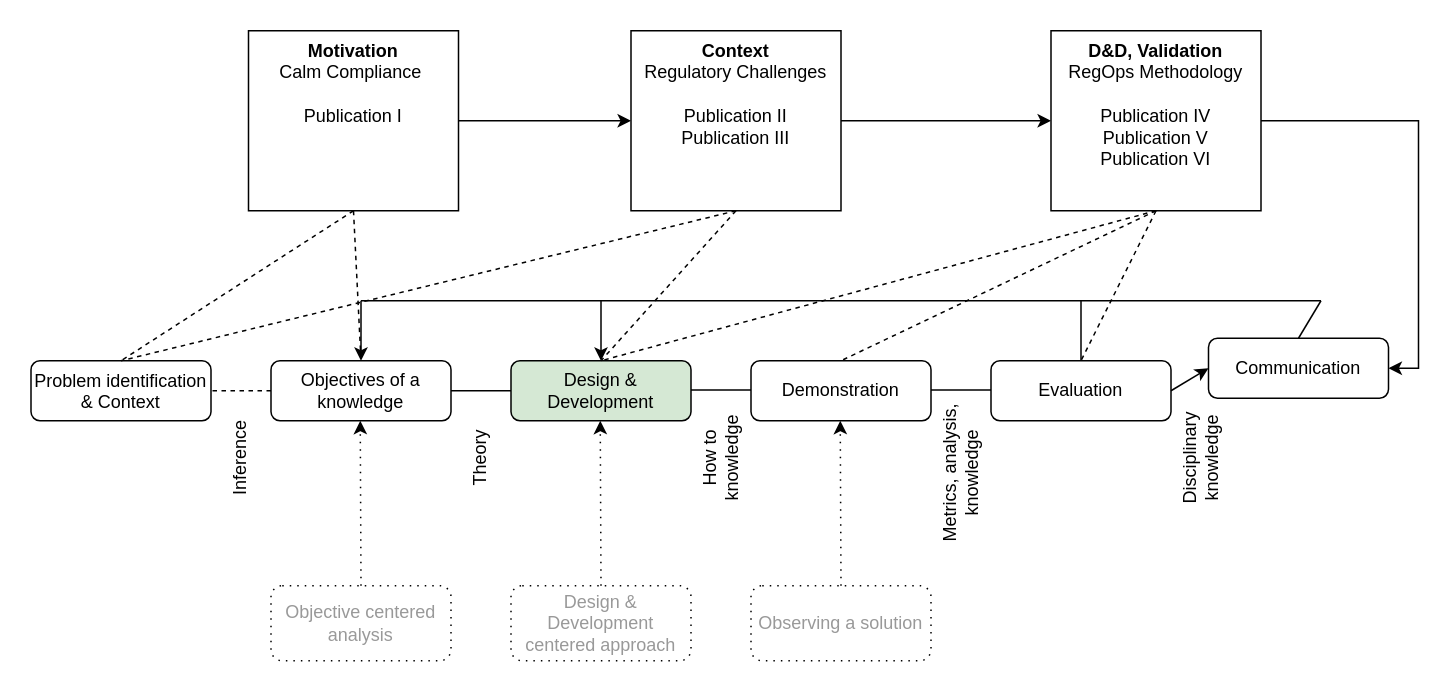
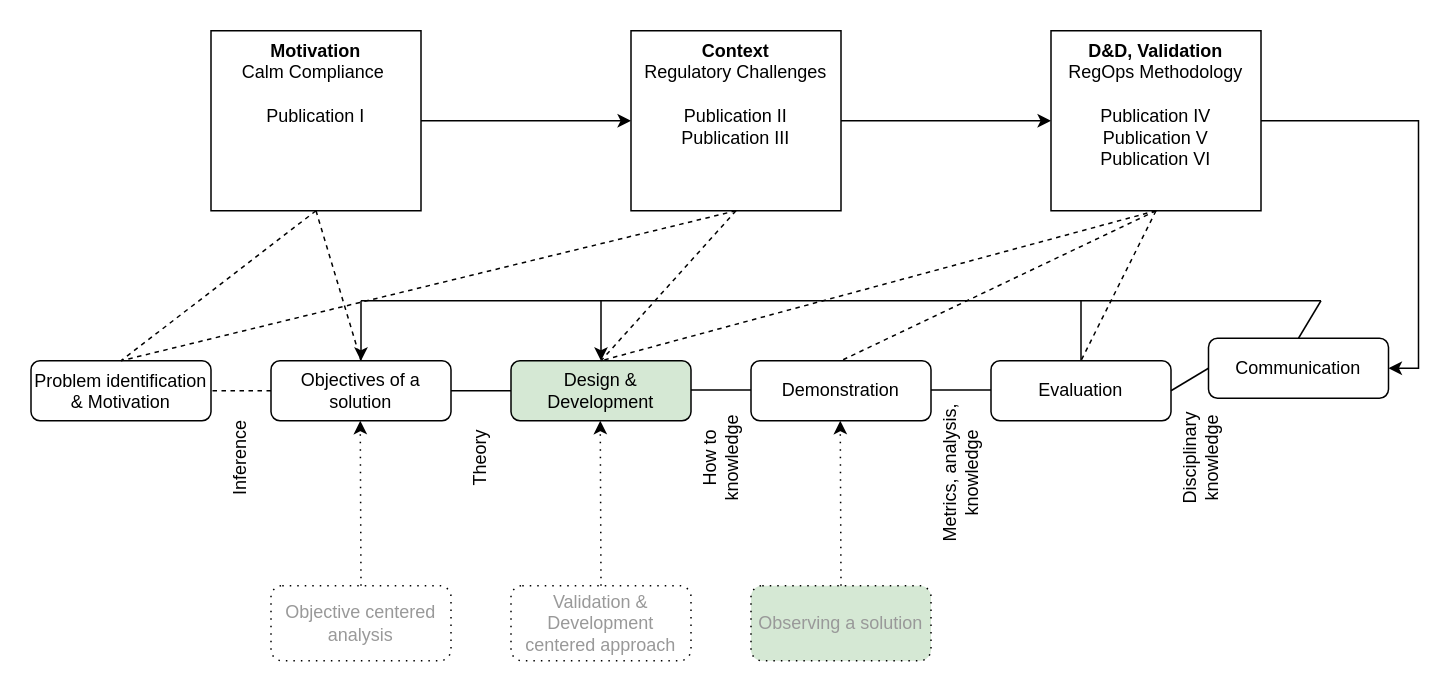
node "Motivation Calm Compliance Publication I": moved (353, 121) -> (316, 121)
edge "Evaluation" -> "Communication": arrowhead classic -> none
node "Objectives of a knowledge": label "Objectives of a knowledge" -> "Objectives of a solution"
node "Problem identification & Context": label "Problem identification & Context" -> "Problem identification & Motivation"
node "Design & Development centered approach": label "Design & Development centered approach" -> "Validation & Development centered approach"
node "Observing a solution": fillcolor #ffffff -> #d5e8d4
